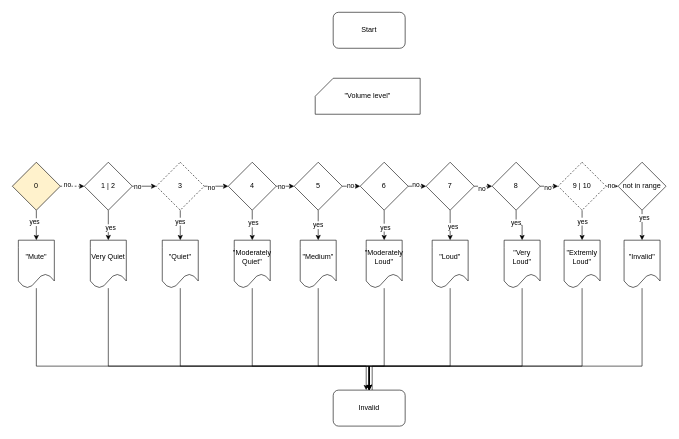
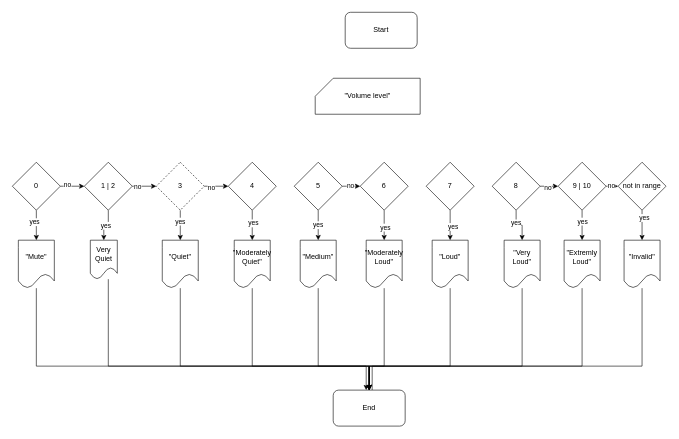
node "Start": moved (369, 30) -> (381, 30)
node "0": fillcolor #fff2cc -> #ffffff
edge "0" -> "1 | 2": style dashed -> solid
edge "4" -> "5": removed, label "no"
edge "6" -> "7": removed, label "no"
edge "7" -> "8": removed, label "no"
node "9 | 10": style dashed -> solid
node "Very Quiet": size 36x48 -> 27x39
node "Invalid": label "Invalid" -> "End"
